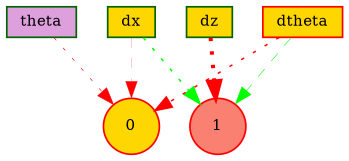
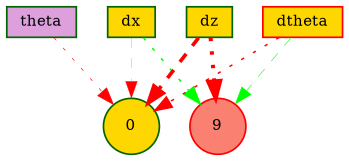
edge "dz" -> "0": added
node "0": color red -> darkgreen
node "1": label "1" -> "9"
